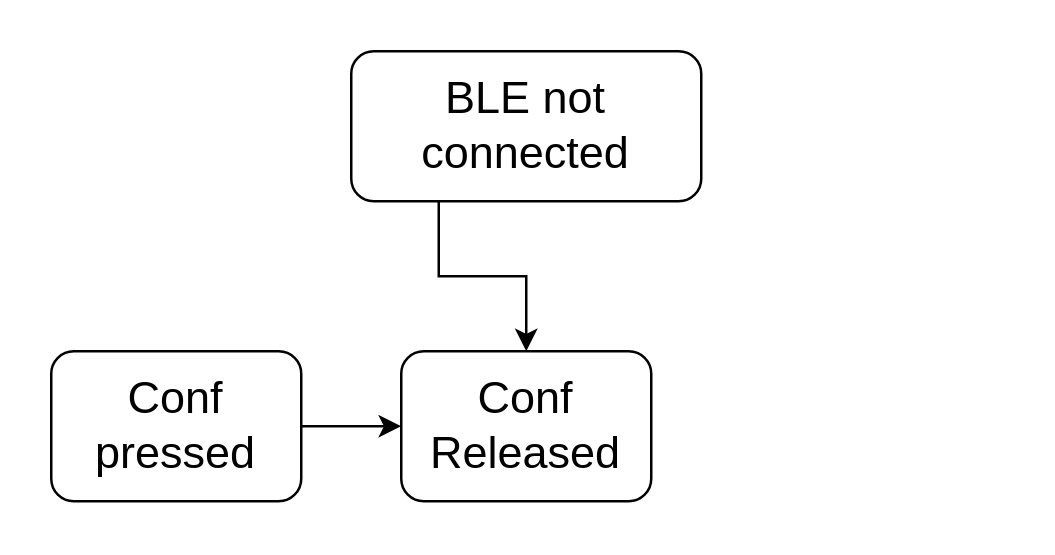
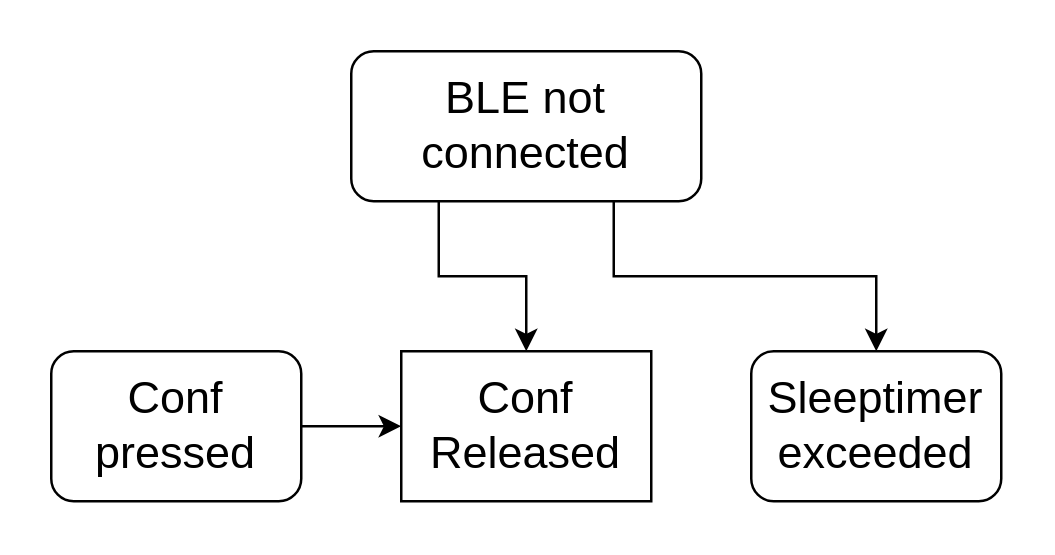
edge "BLE not connected" -> "Sleeptimerexceeded": added
node "Conf Released": shape rounded rectangle -> rectangle
node "Sleeptimerexceeded": added
